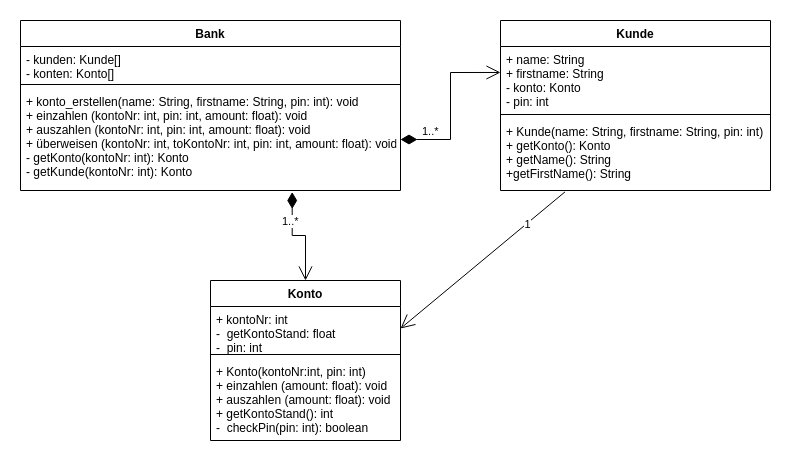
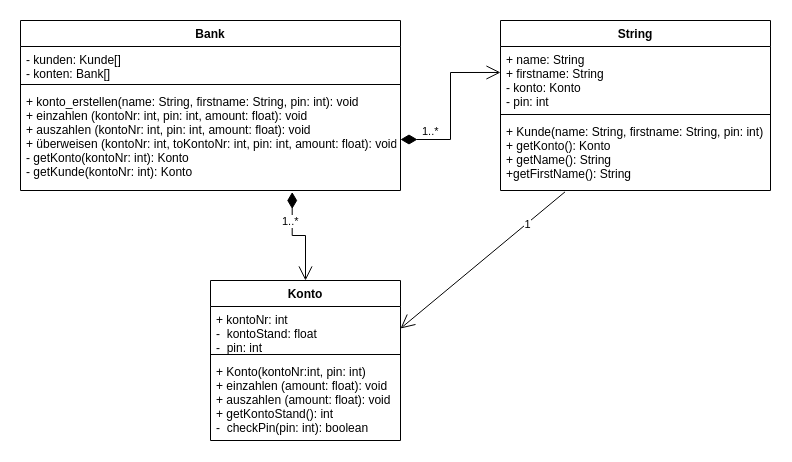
node "Kunde": label "Kunde" -> "String"
node "- kunden: Kunde[] - konten: Konto[]": label "- kunden: Kunde[] - konten: Konto[]" -> "- kunden: Kunde[] - konten: Bank[]"
node "+ kontoNr: int - getKontoStand: float - pin: int": label "+ kontoNr: int - getKontoStand: float - pin: int" -> "+ kontoNr: int - kontoStand: float - pin: int"
